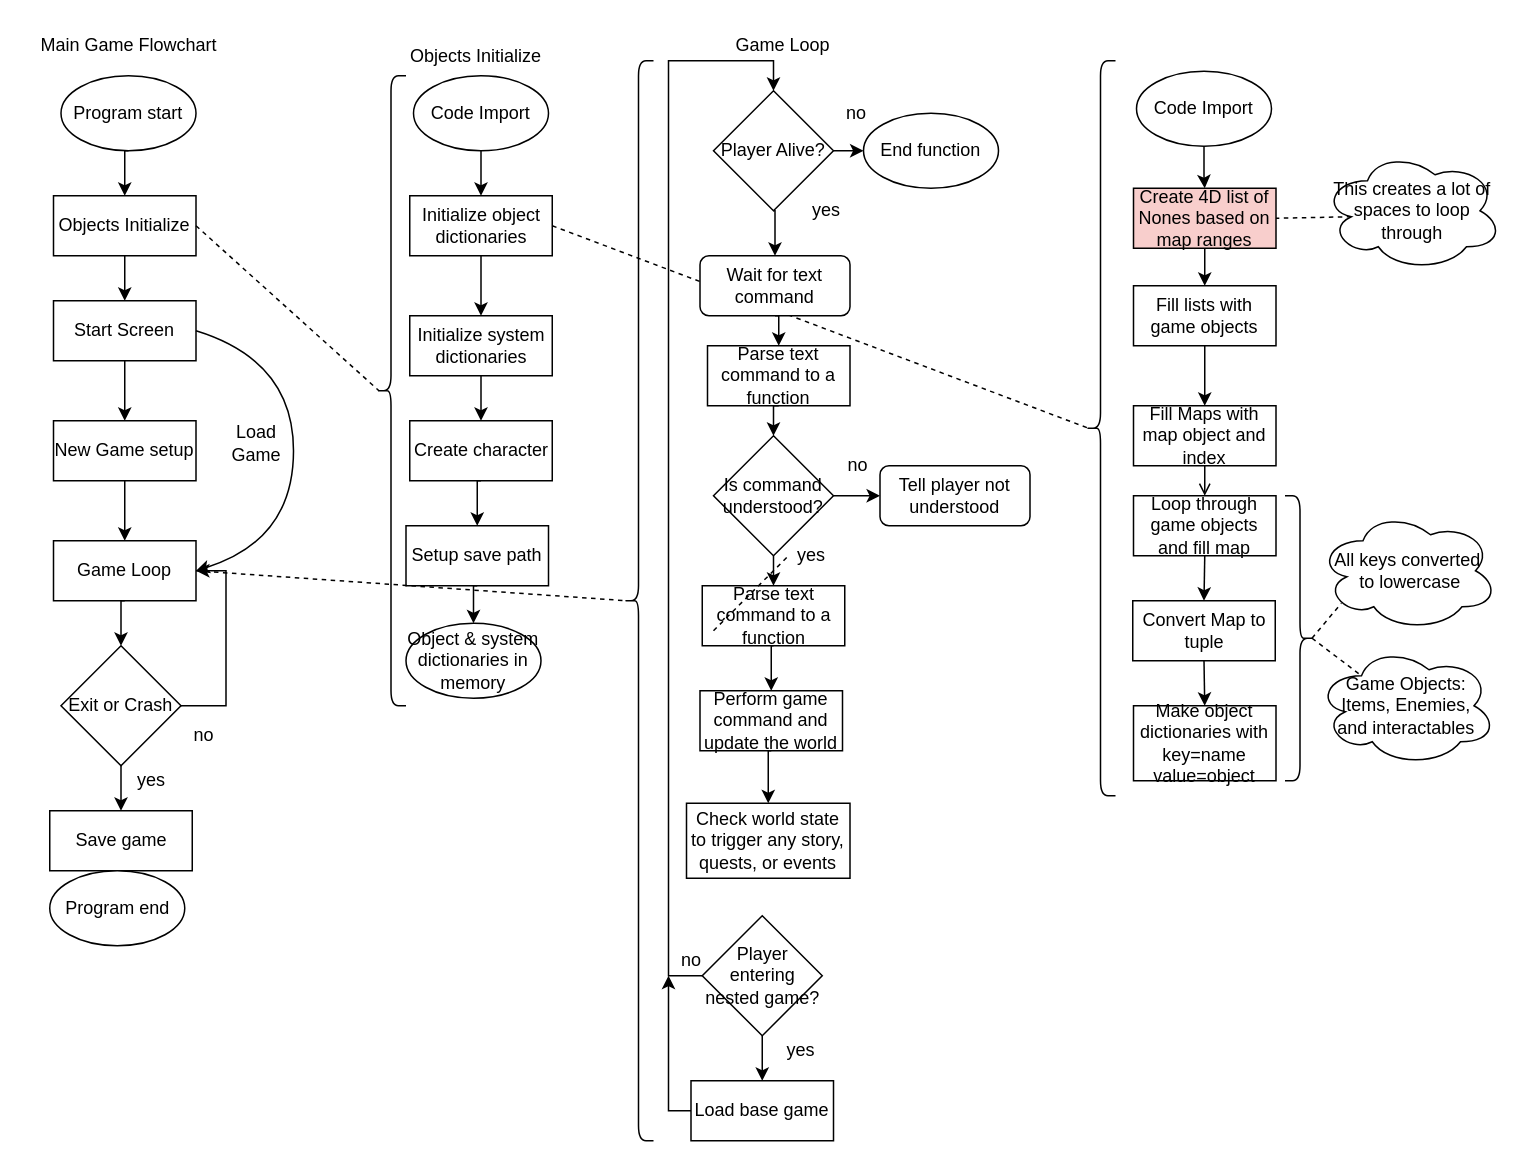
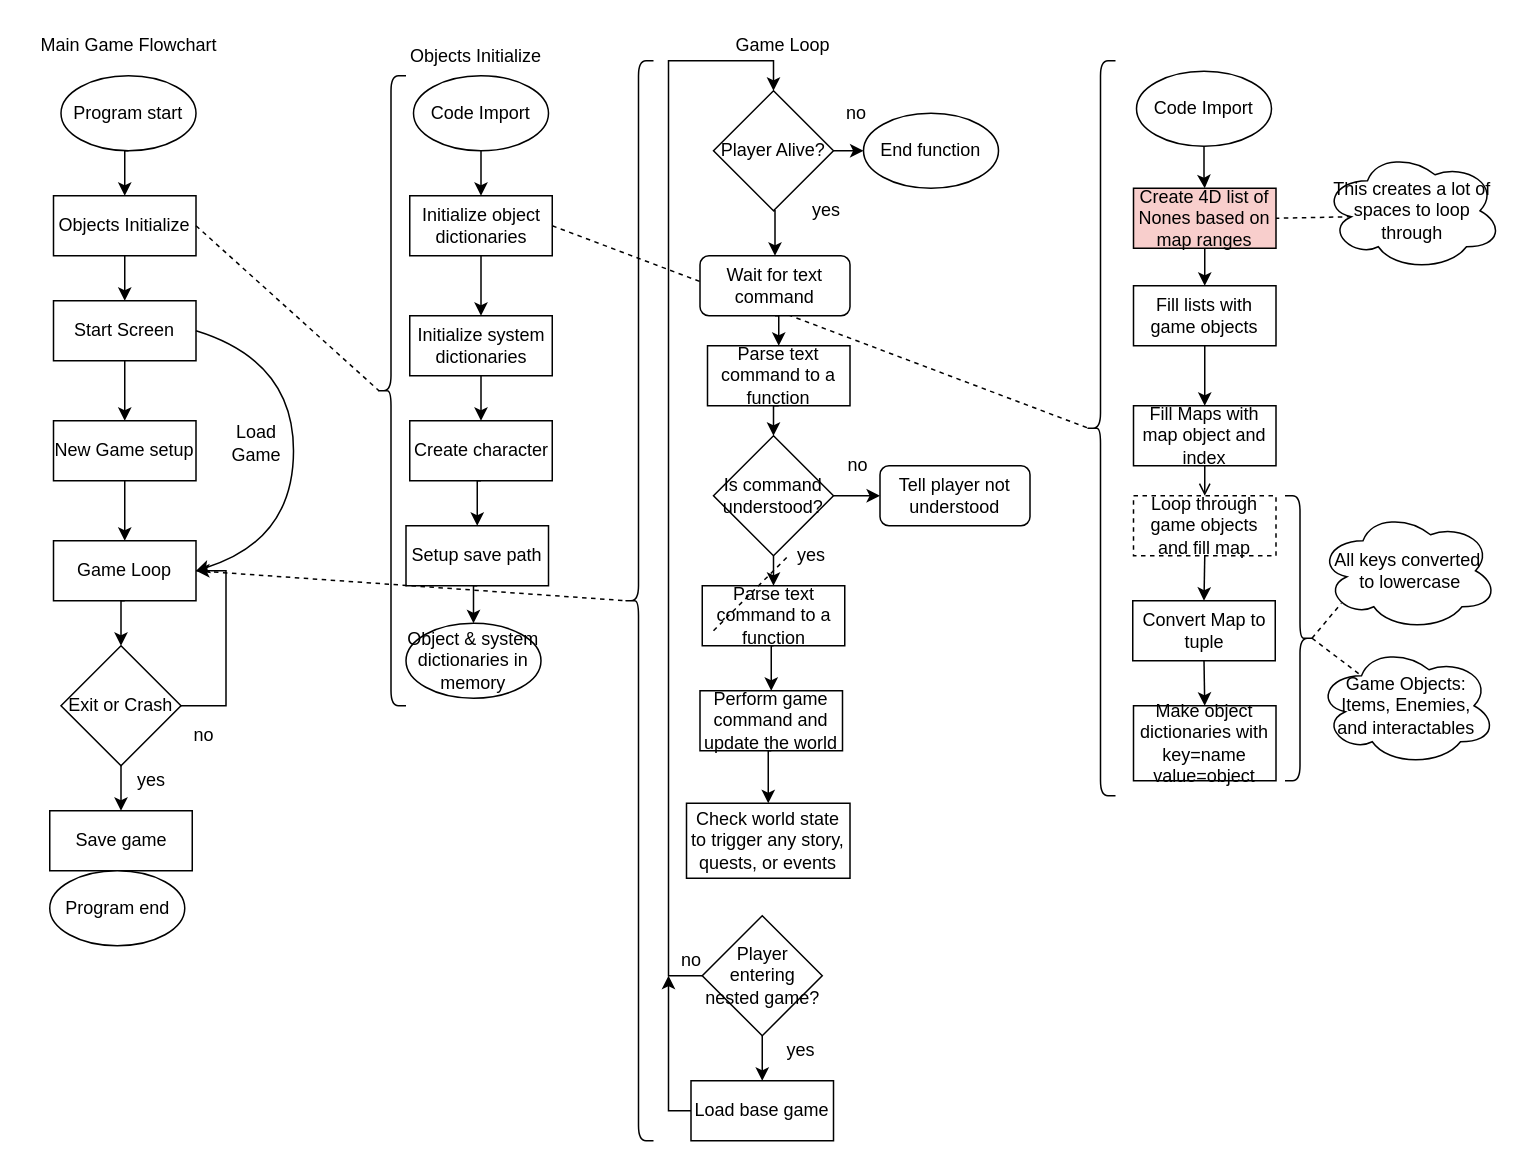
node "Loop through game objects and fill map": style solid -> dashed
